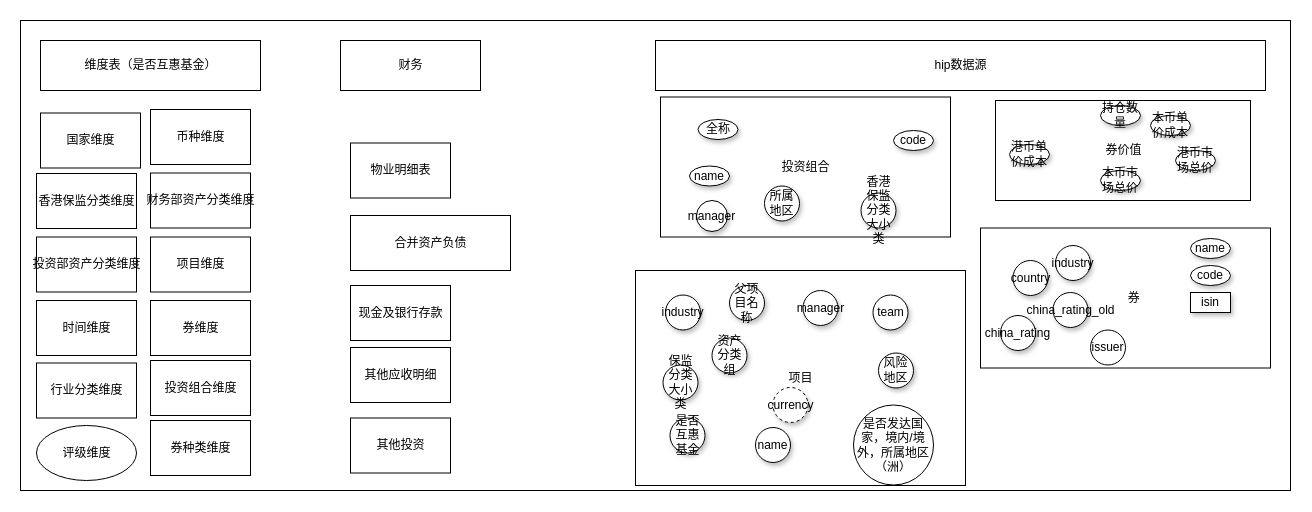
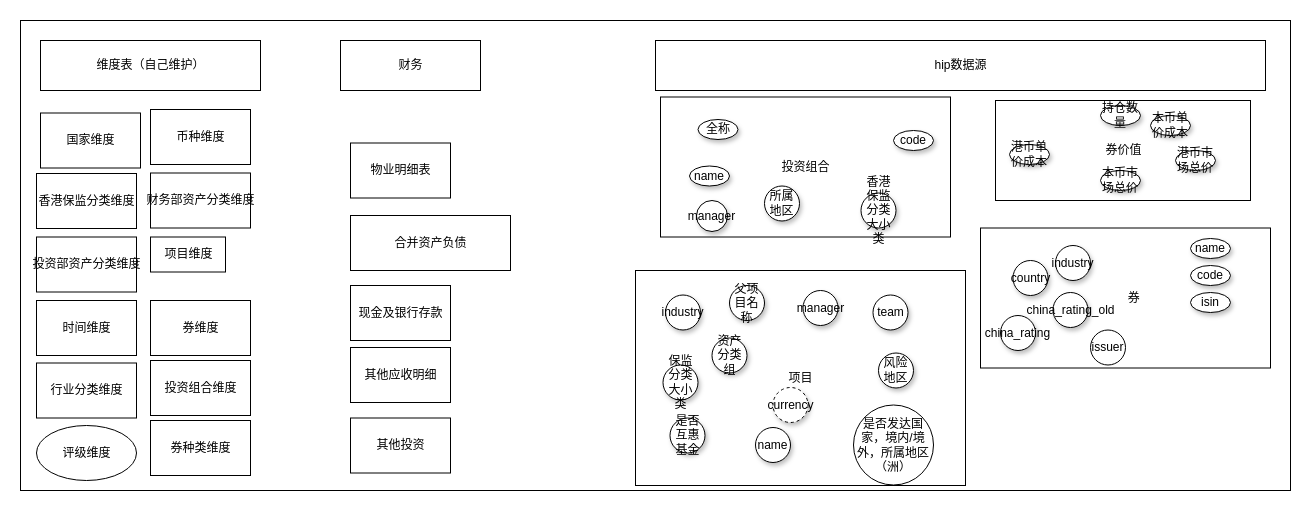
node "维度表（是否互惠基金）": label "维度表（是否互惠基金）" -> "维度表（自己维护）"
node "项目维度": size 100x55 -> 75x35
node "isin": shape rectangle -> ellipse
